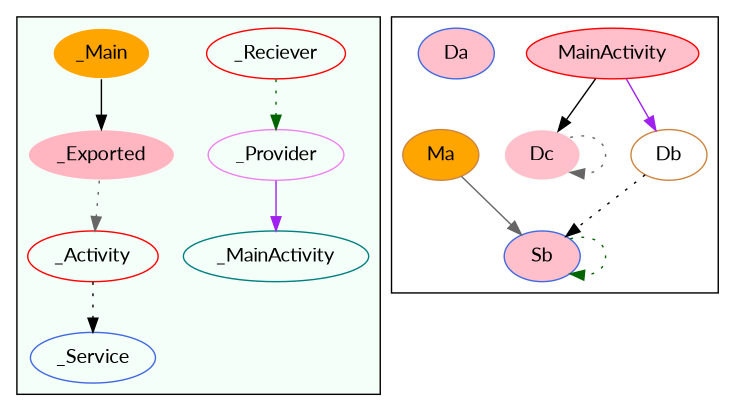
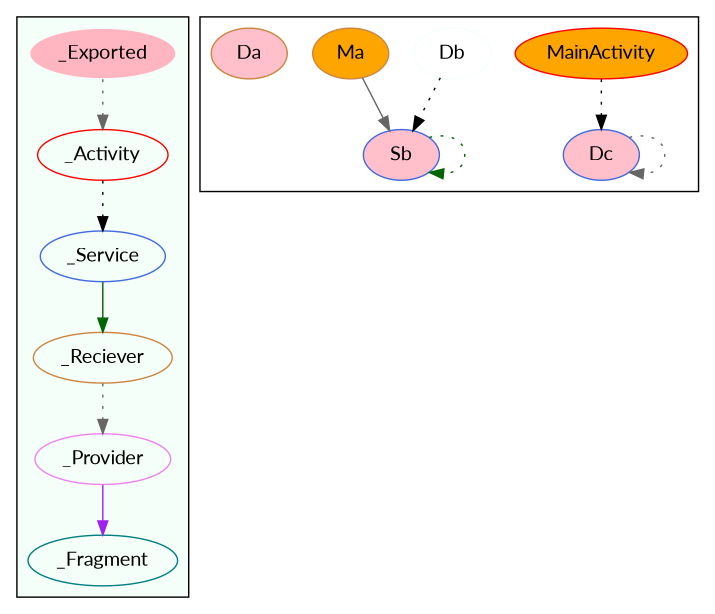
node "_Main": removed
node "_Reciever": color red -> peru
node "Da": color royalblue -> peru
node "MainActivity": fillcolor pink -> orange
edge "_Reciever" -> "_Provider": color darkgreen -> gray40
edge "MainActivity" -> "Db": removed
edge "MainActivity" -> "Dc": style solid -> dotted
node "Dc": color mintcream -> royalblue
node "Db": color peru -> mintcream
node "_MainActivity": label "_MainActivity" -> "_Fragment"
edge "_Service" -> "_Reciever": added
